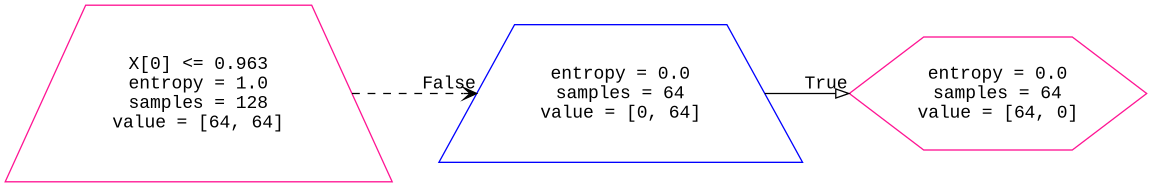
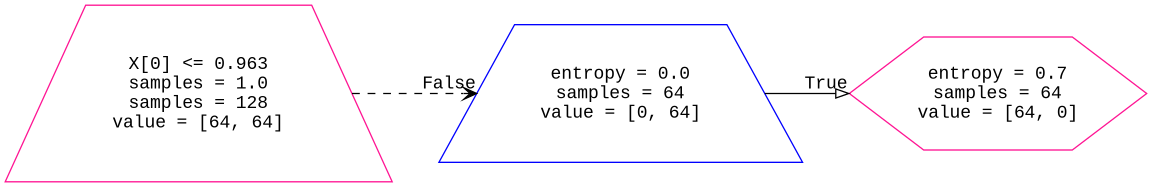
node "X[0] <= 0.963 entropy = 1.0 samples = 128 value = [64, 64]": label "X[0] <= 0.963 entropy = 1.0 samples = 128 value = [64, 64]" -> "X[0] <= 0.963 samples = 1.0 samples = 128 value = [64, 64]"
node "entropy = 0.0 samples = 64 value = [64, 0]": label "entropy = 0.0 samples = 64 value = [64, 0]" -> "entropy = 0.7 samples = 64 value = [64, 0]"
